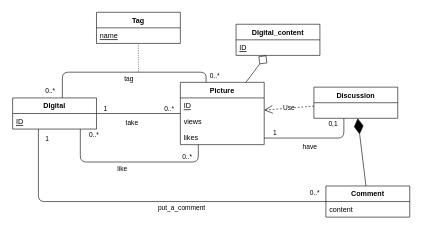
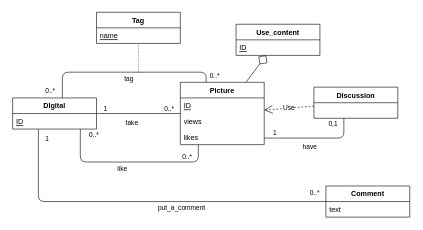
node "DIgital_content": label "DIgital_content" -> "Use_content"
edge "Comment" -> "Discussion": removed
node "content": label "content" -> "text"
